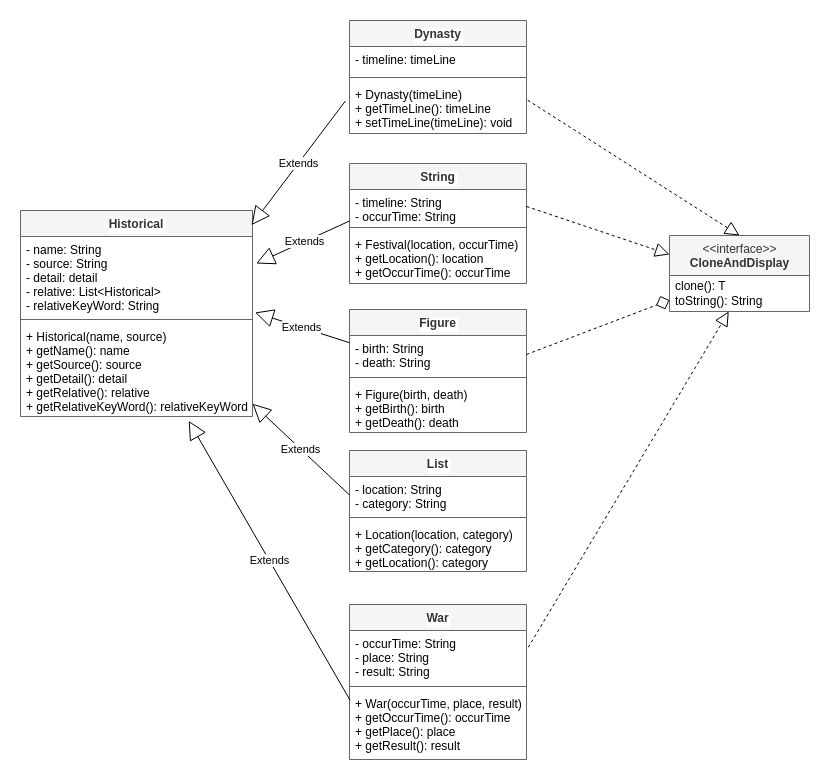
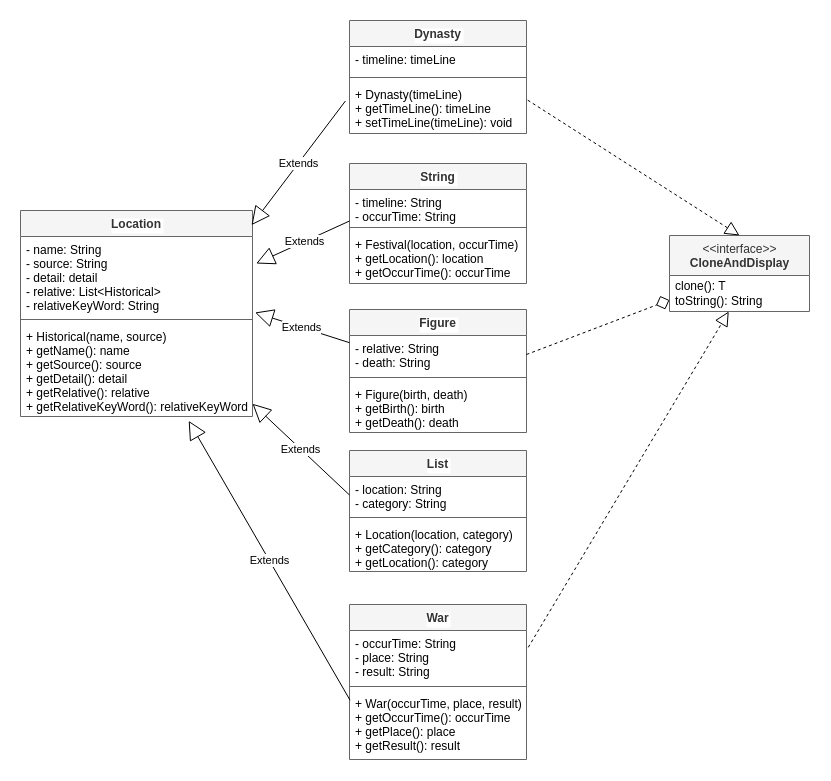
node "Historical": label "Historical" -> "Location"
edge "- timeline: String - occurTime: String" -> "<<interface>> CloneAndDisplay": removed
node "- birth: String - death: String": label "- birth: String - death: String" -> "- relative: String - death: String"
